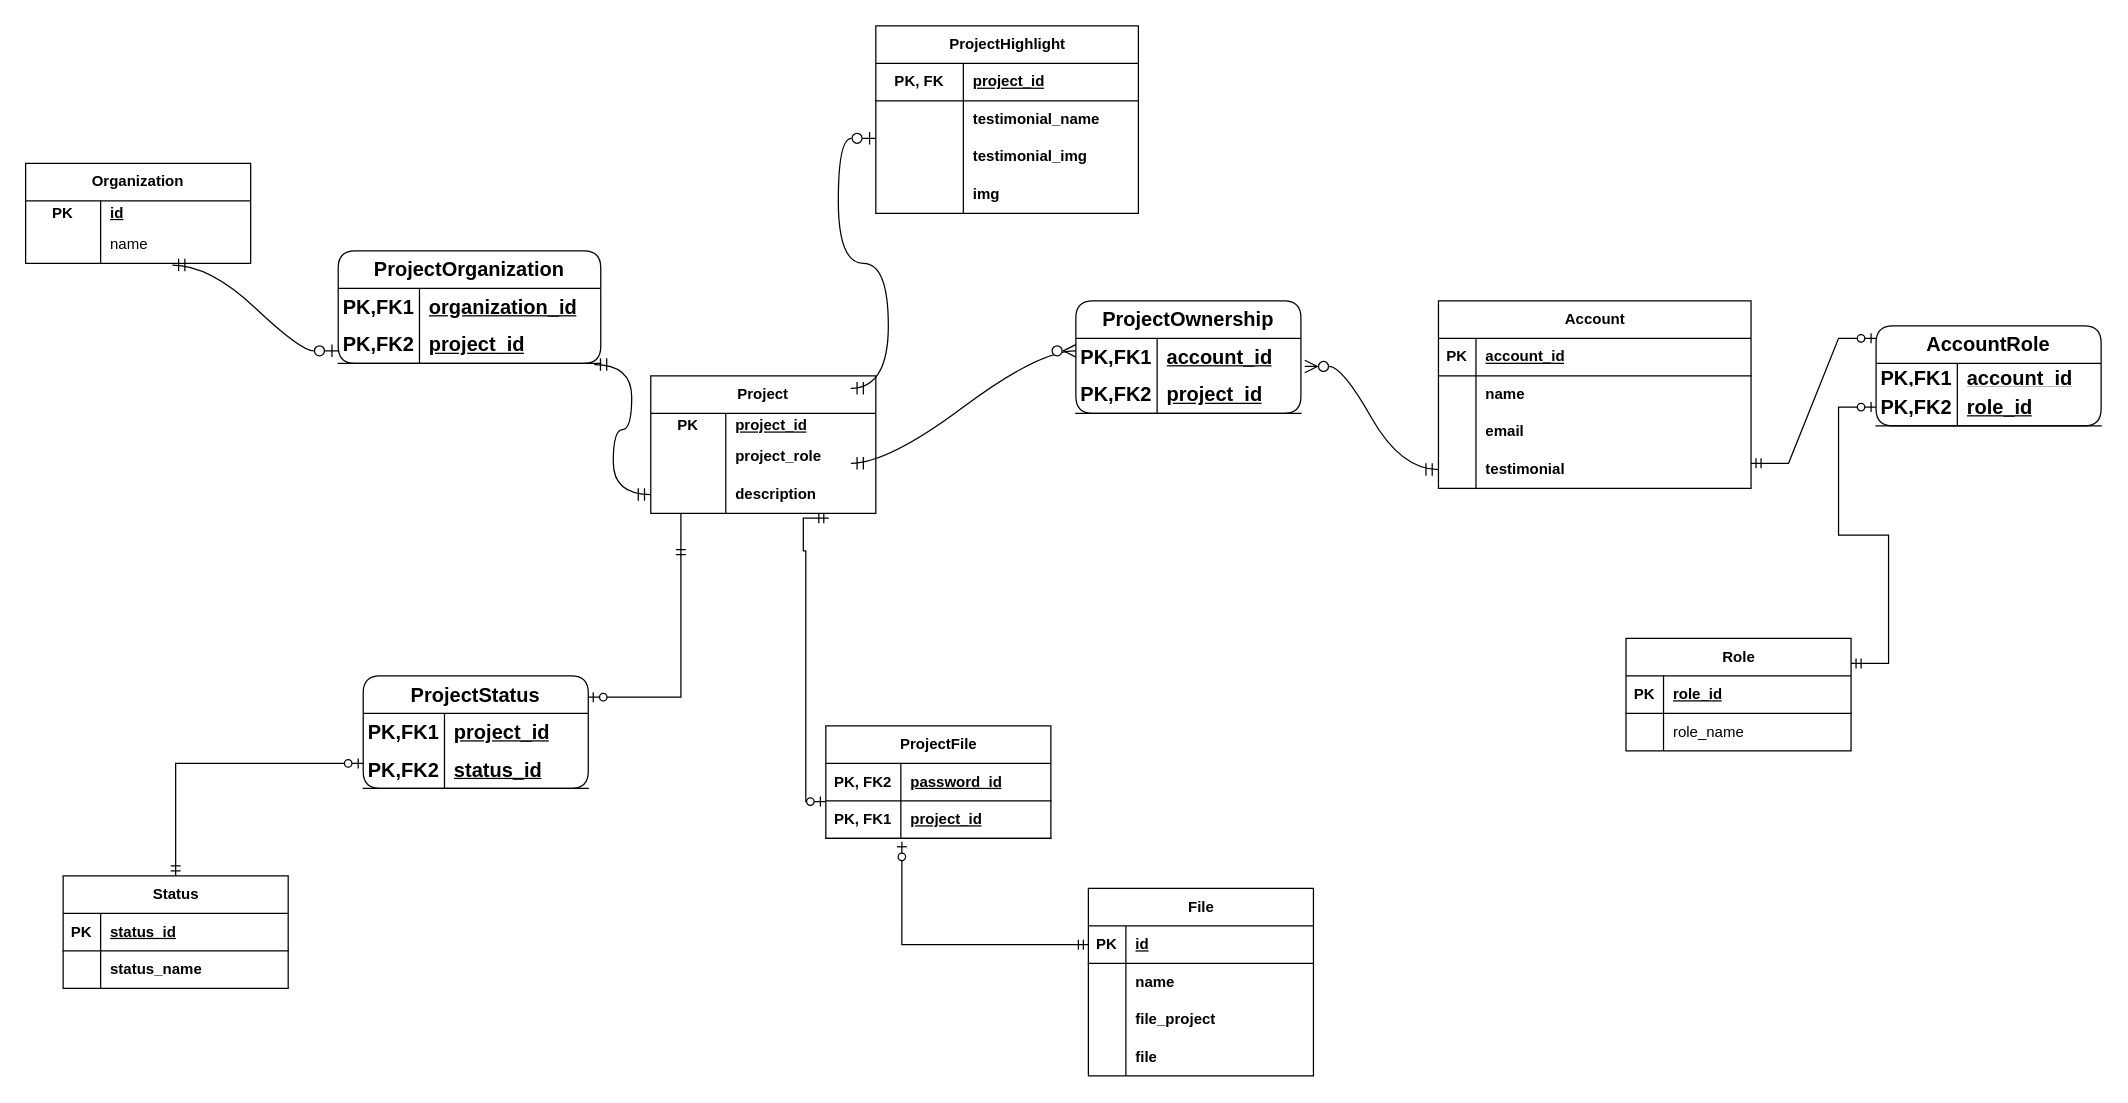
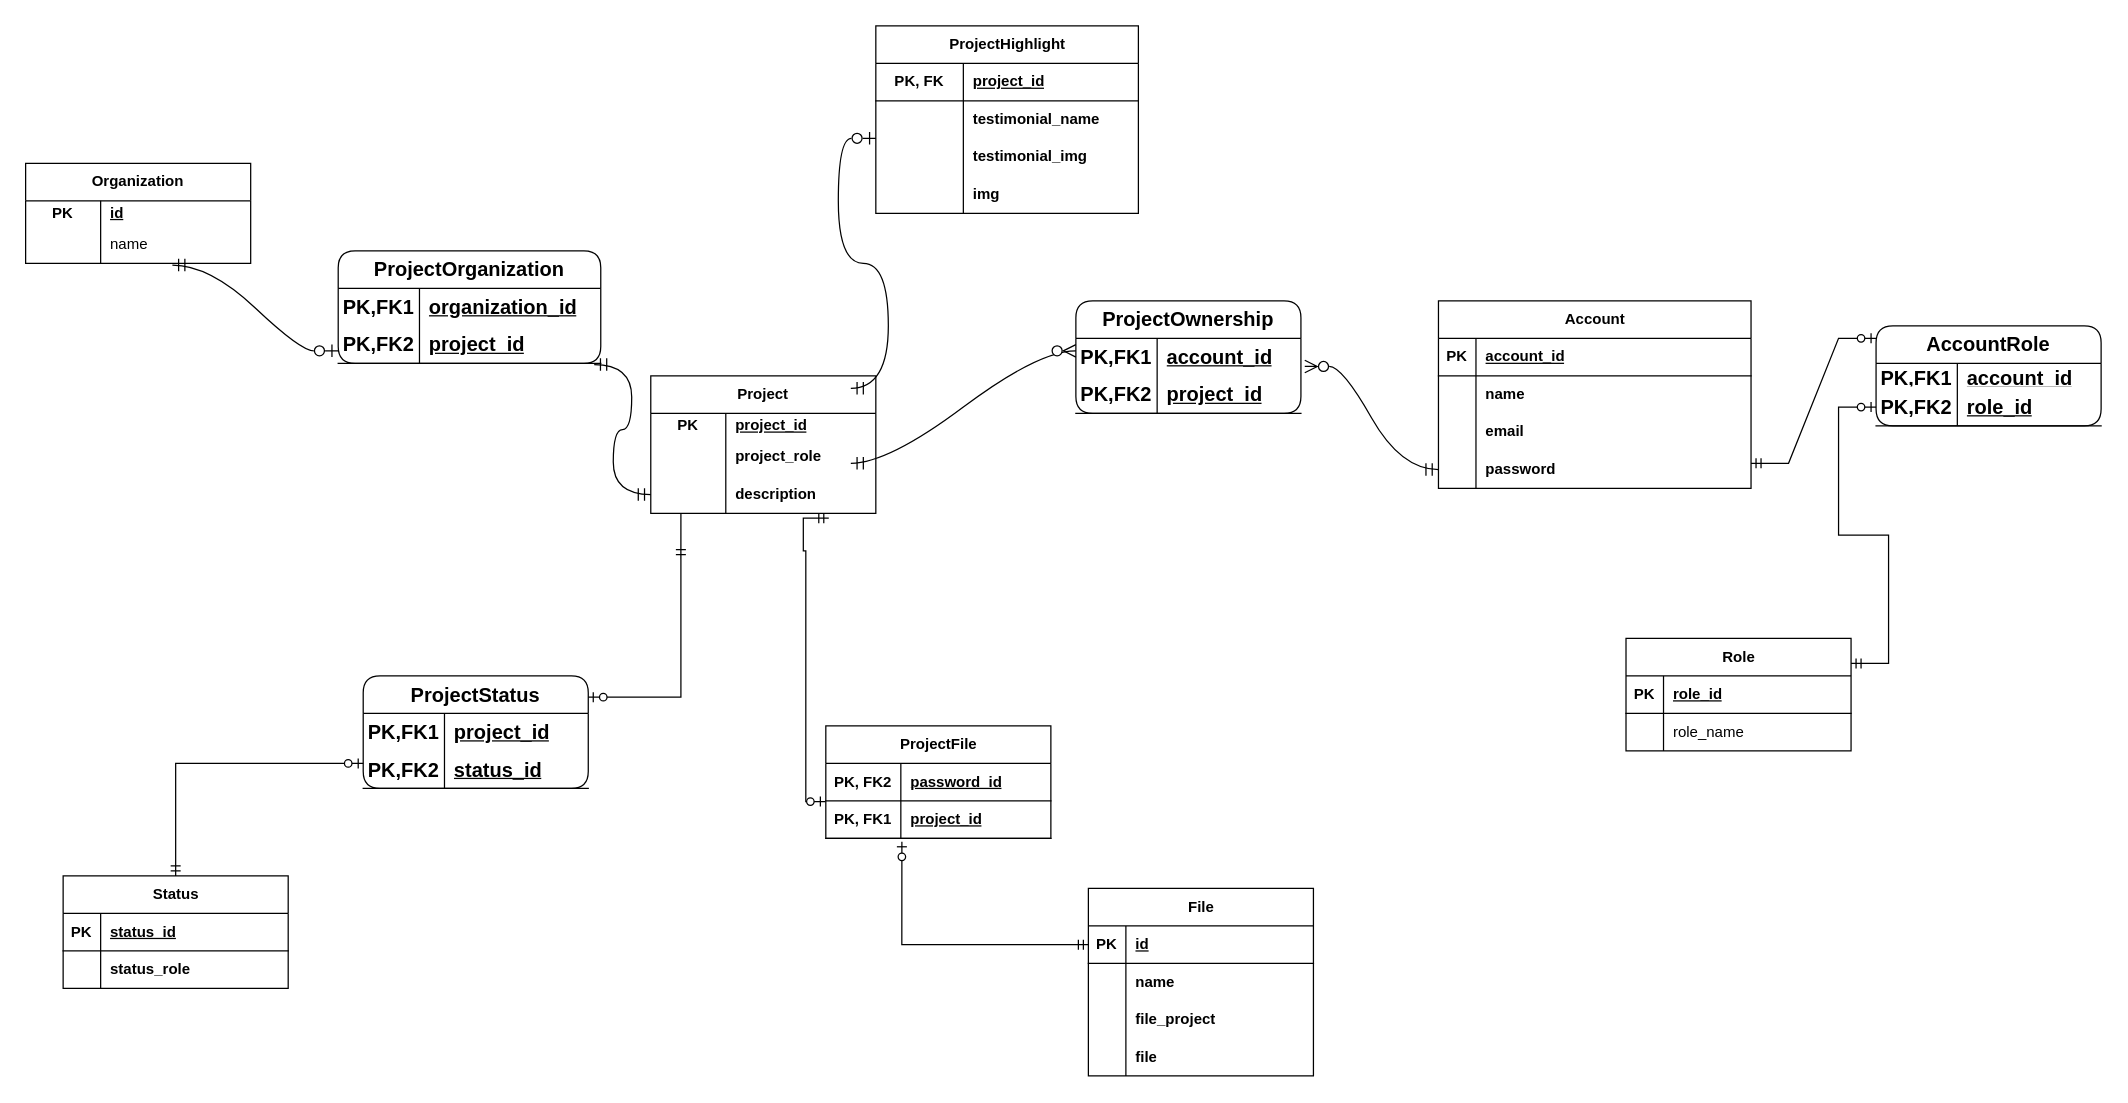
node "testimonial": label "testimonial" -> "password"
node "status_name": label "status_name" -> "status_role"
